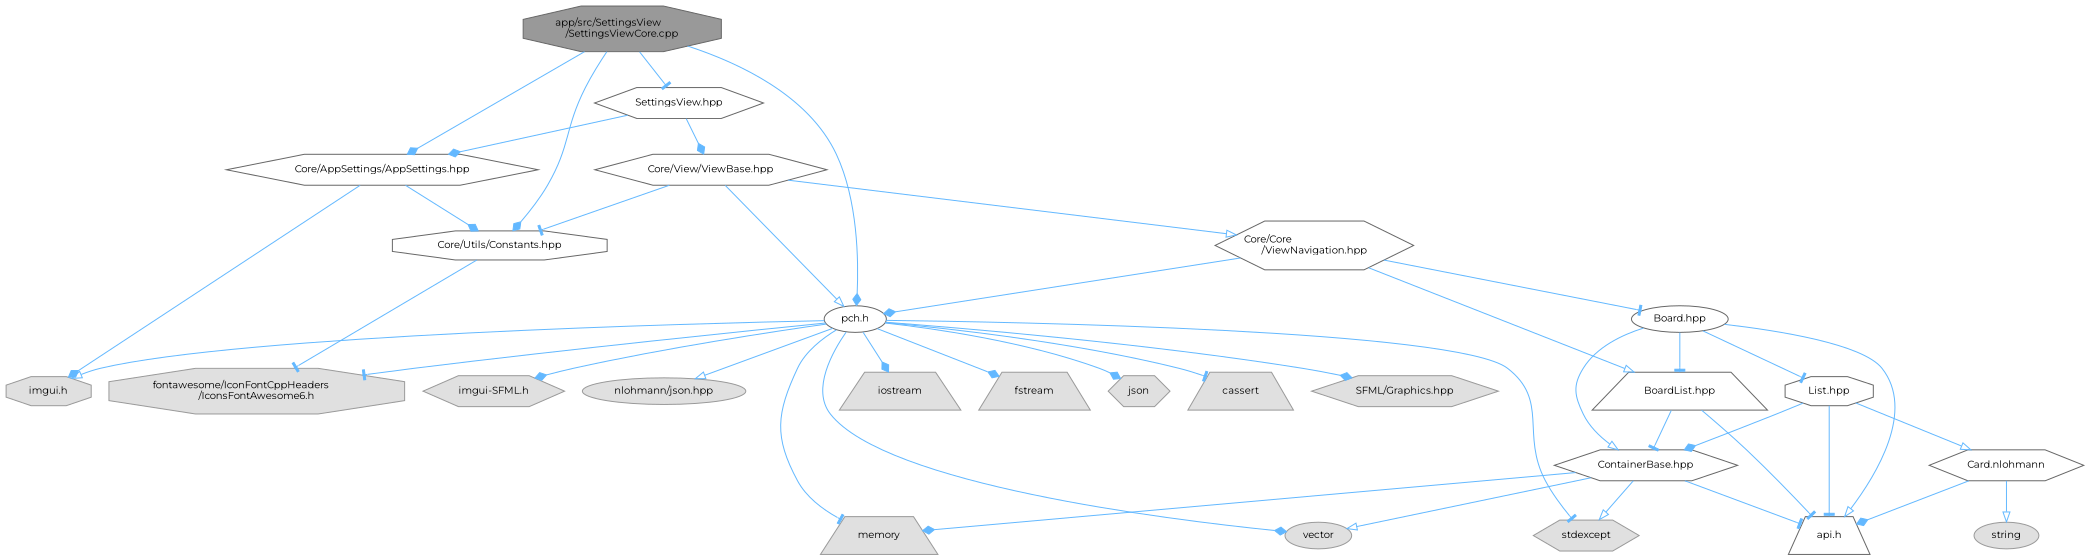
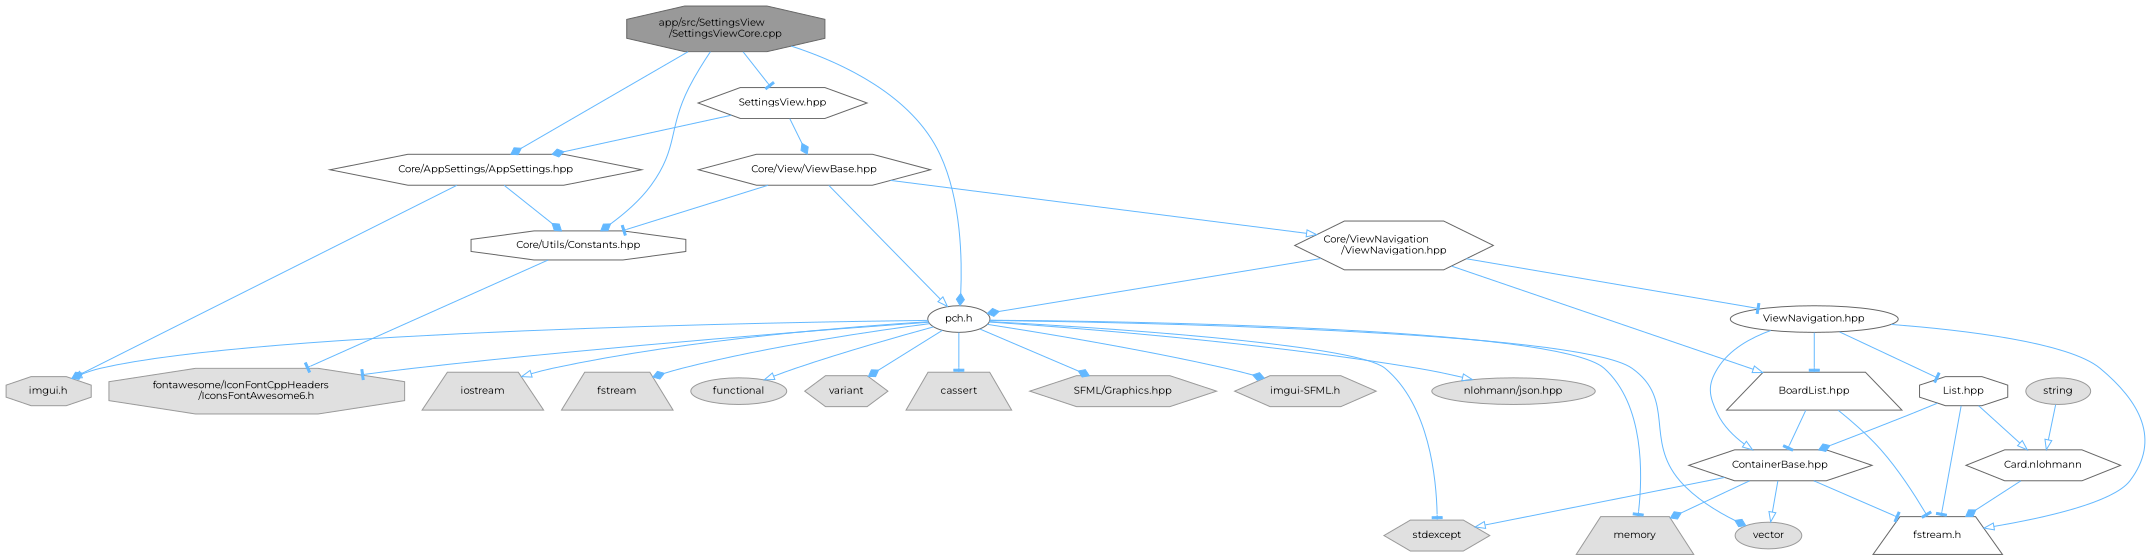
node "Core/Core /ViewNavigation.hpp": label "Core/Core /ViewNavigation.hpp" -> "Core/ViewNavigation /ViewNavigation.hpp"
node "Board.hpp": label "Board.hpp" -> "ViewNavigation.hpp"
edge "pch.h" -> "iostream": arrowhead diamond -> onormal
node "functional": added
node "json": label "json" -> "variant"
edge "Card.nlohmann" -> "string": reversed
node "api.h": label "api.h" -> "fstream.h"
